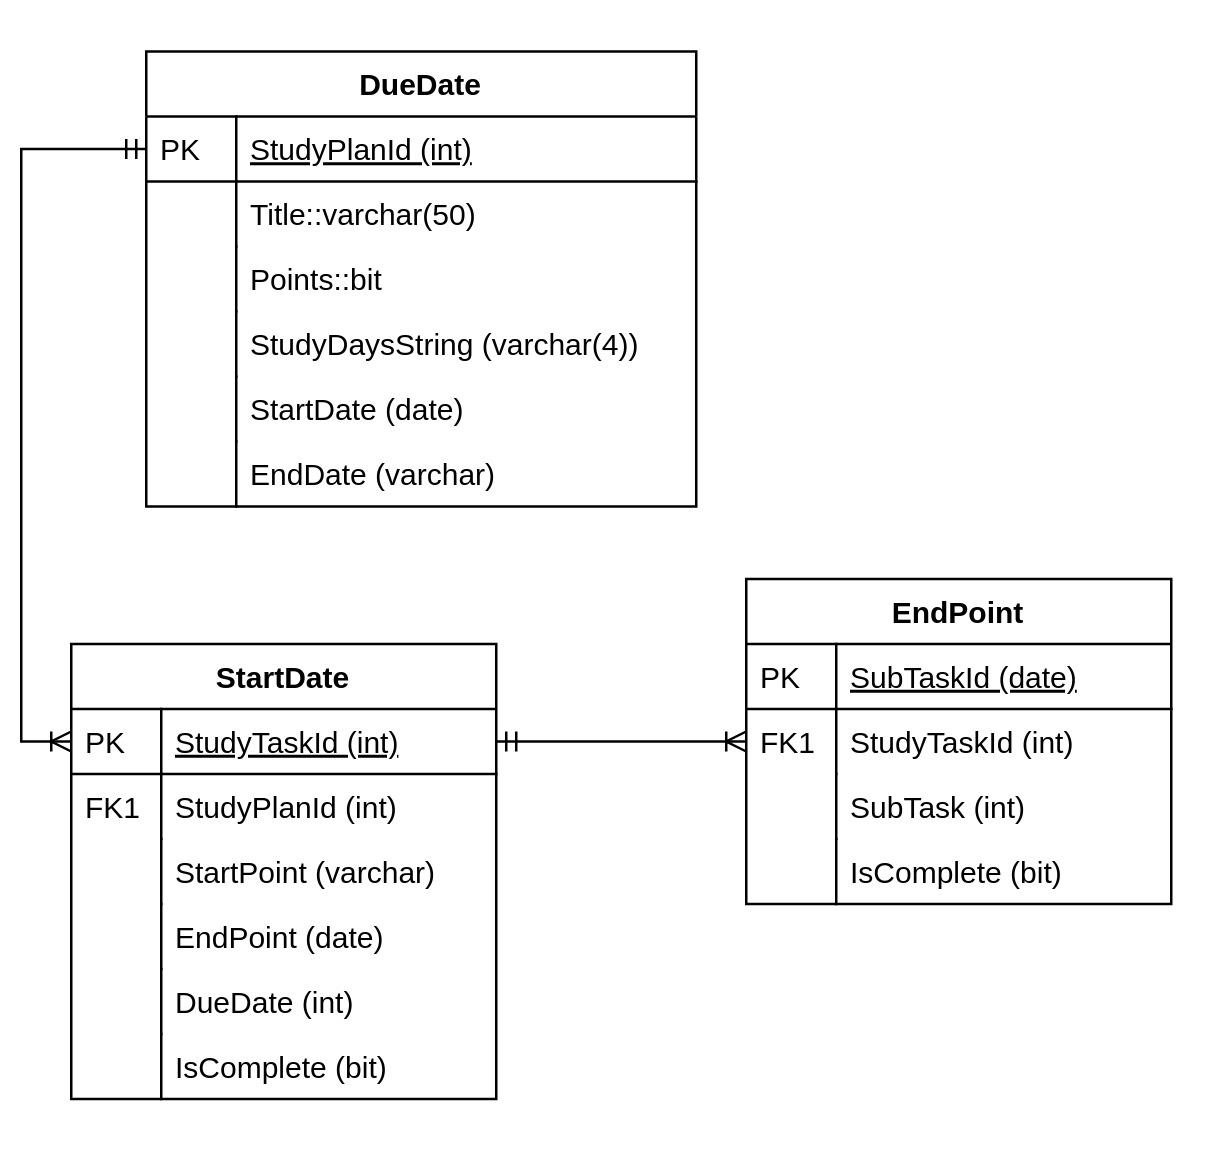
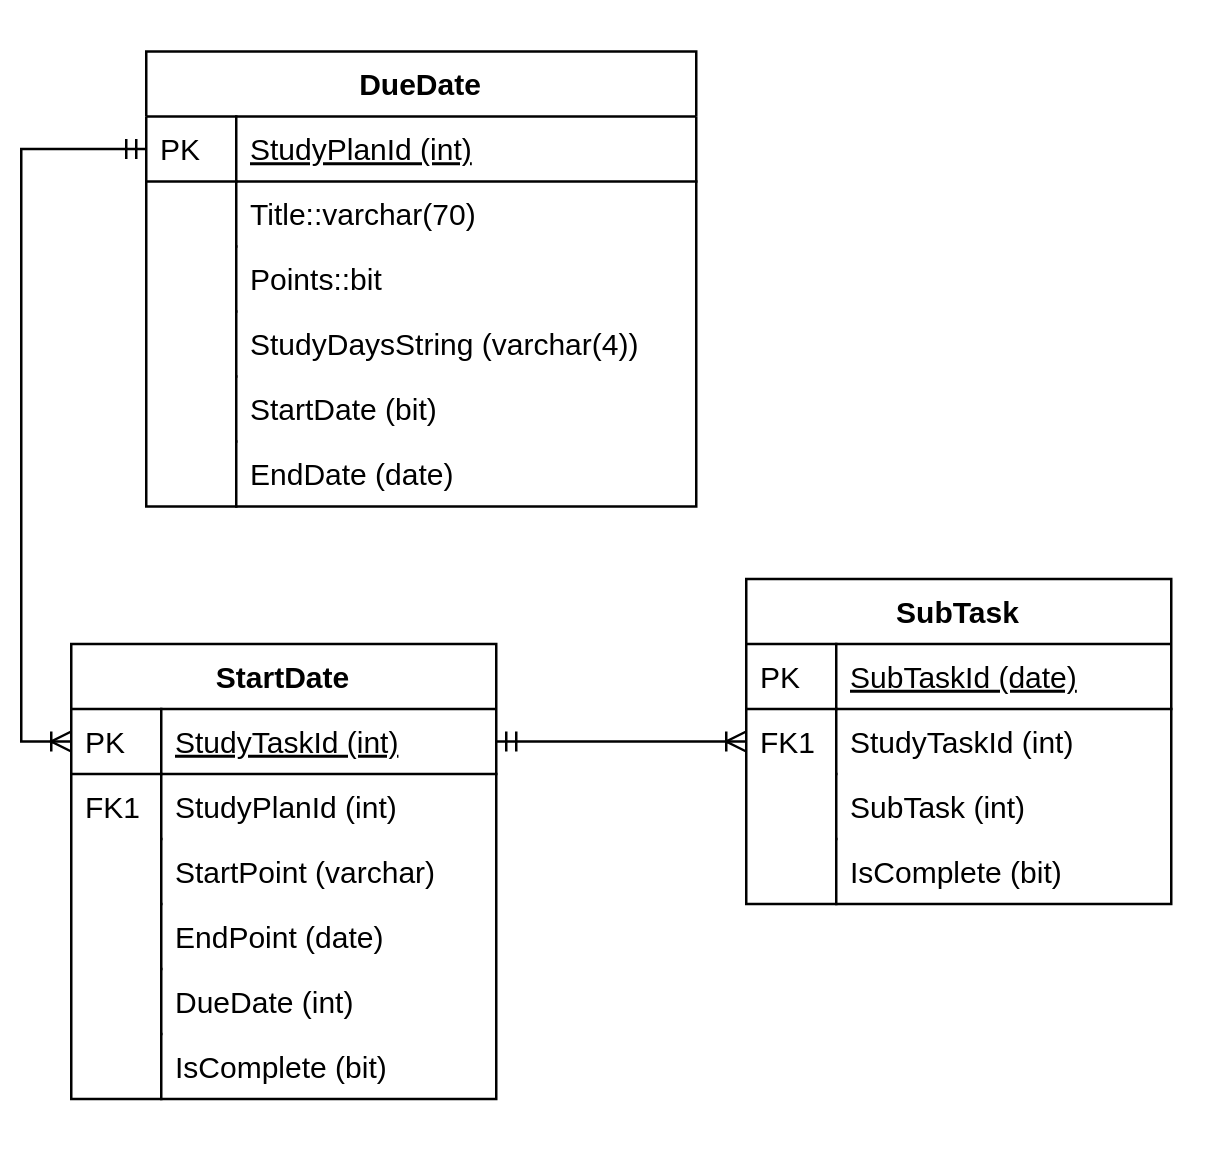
node "Title::varchar(50)": label "Title::varchar(50)" -> "Title::varchar(70)"
node "StartDate (date)": label "StartDate (date)" -> "StartDate (bit)"
node "EndDate (varchar)": label "EndDate (varchar)" -> "EndDate (date)"
node "EndPoint": label "EndPoint" -> "SubTask"
